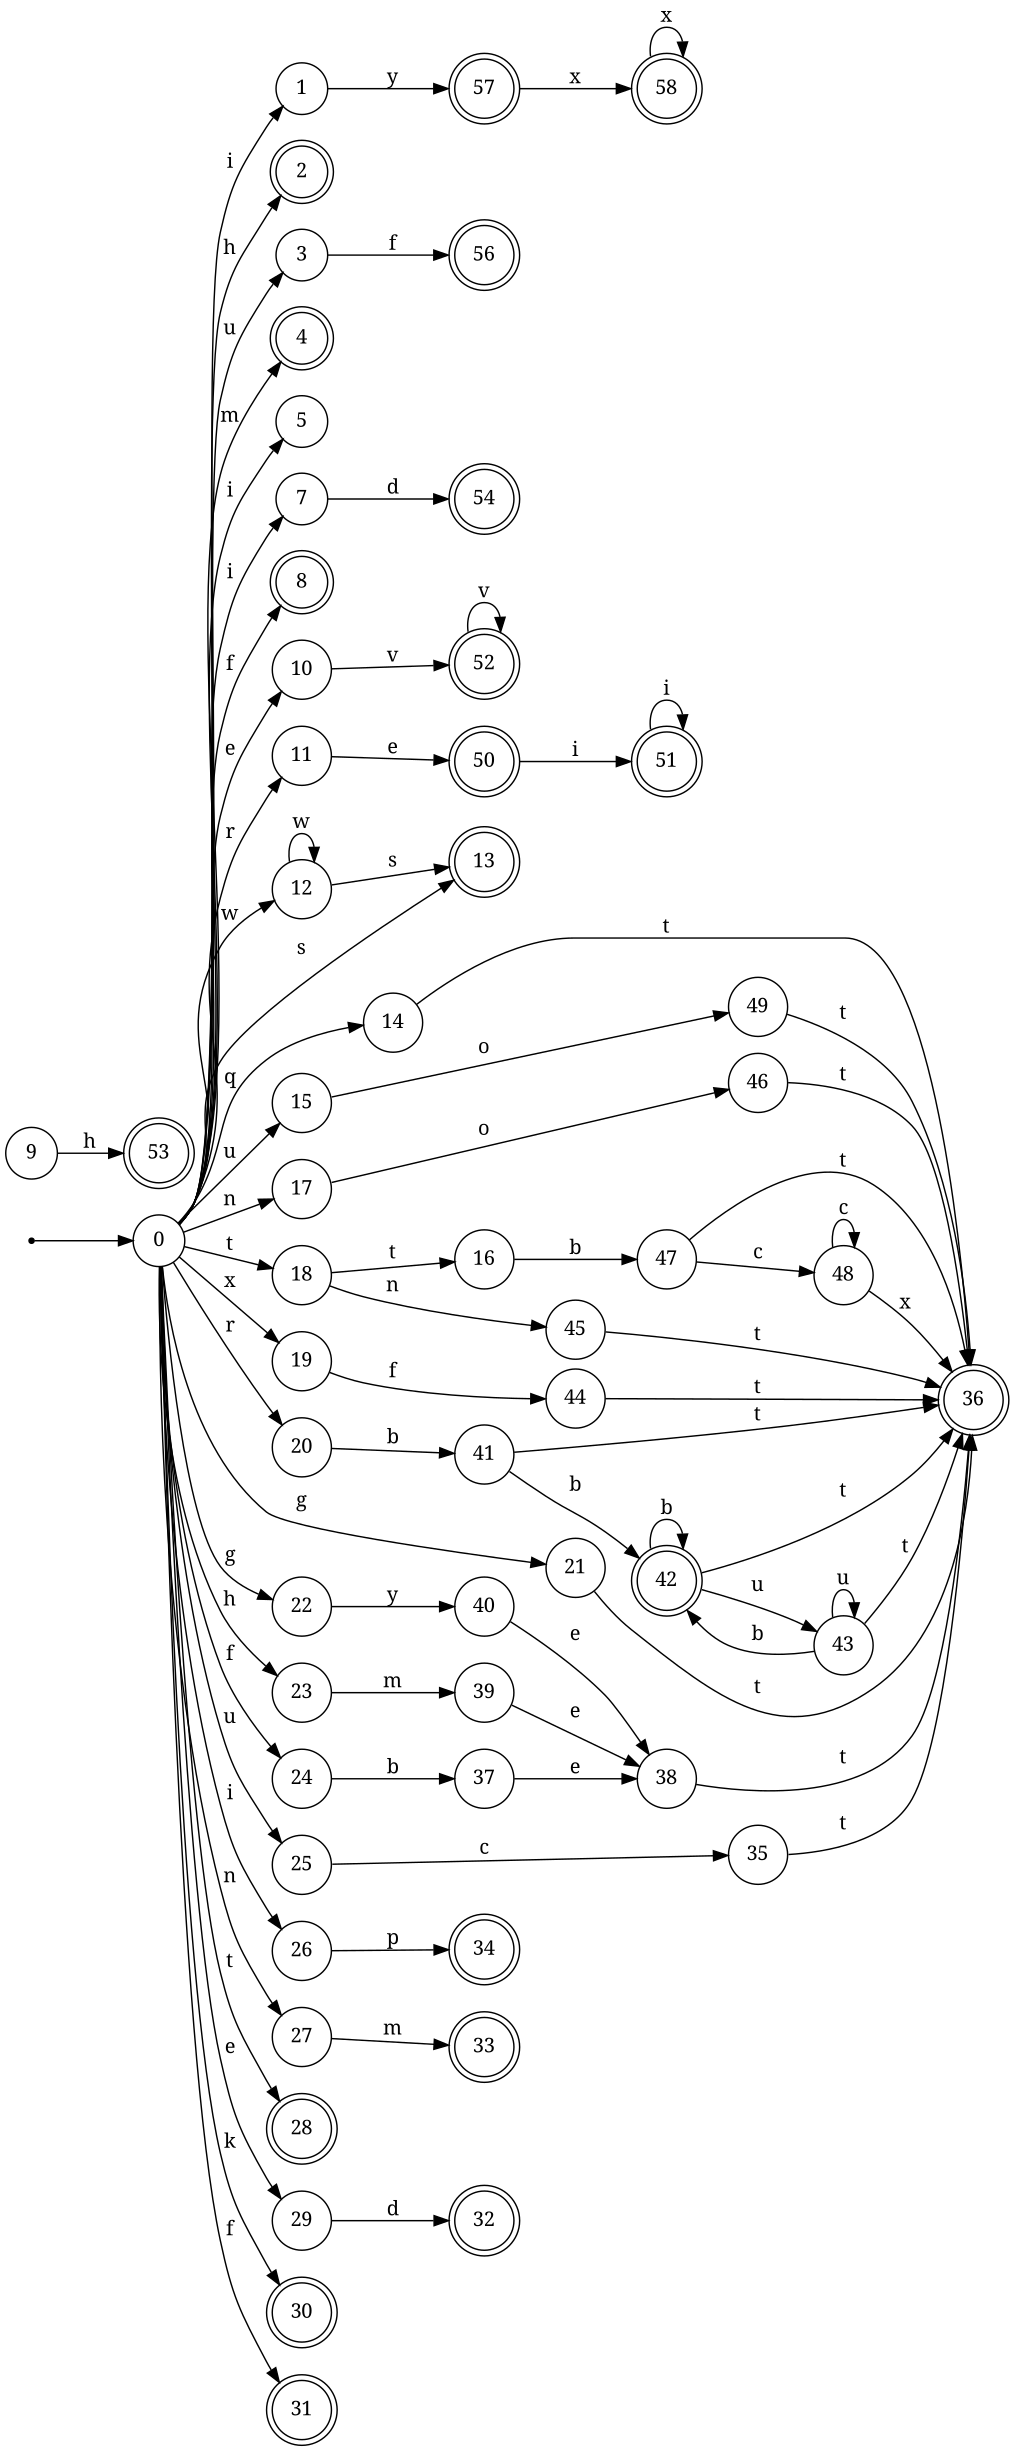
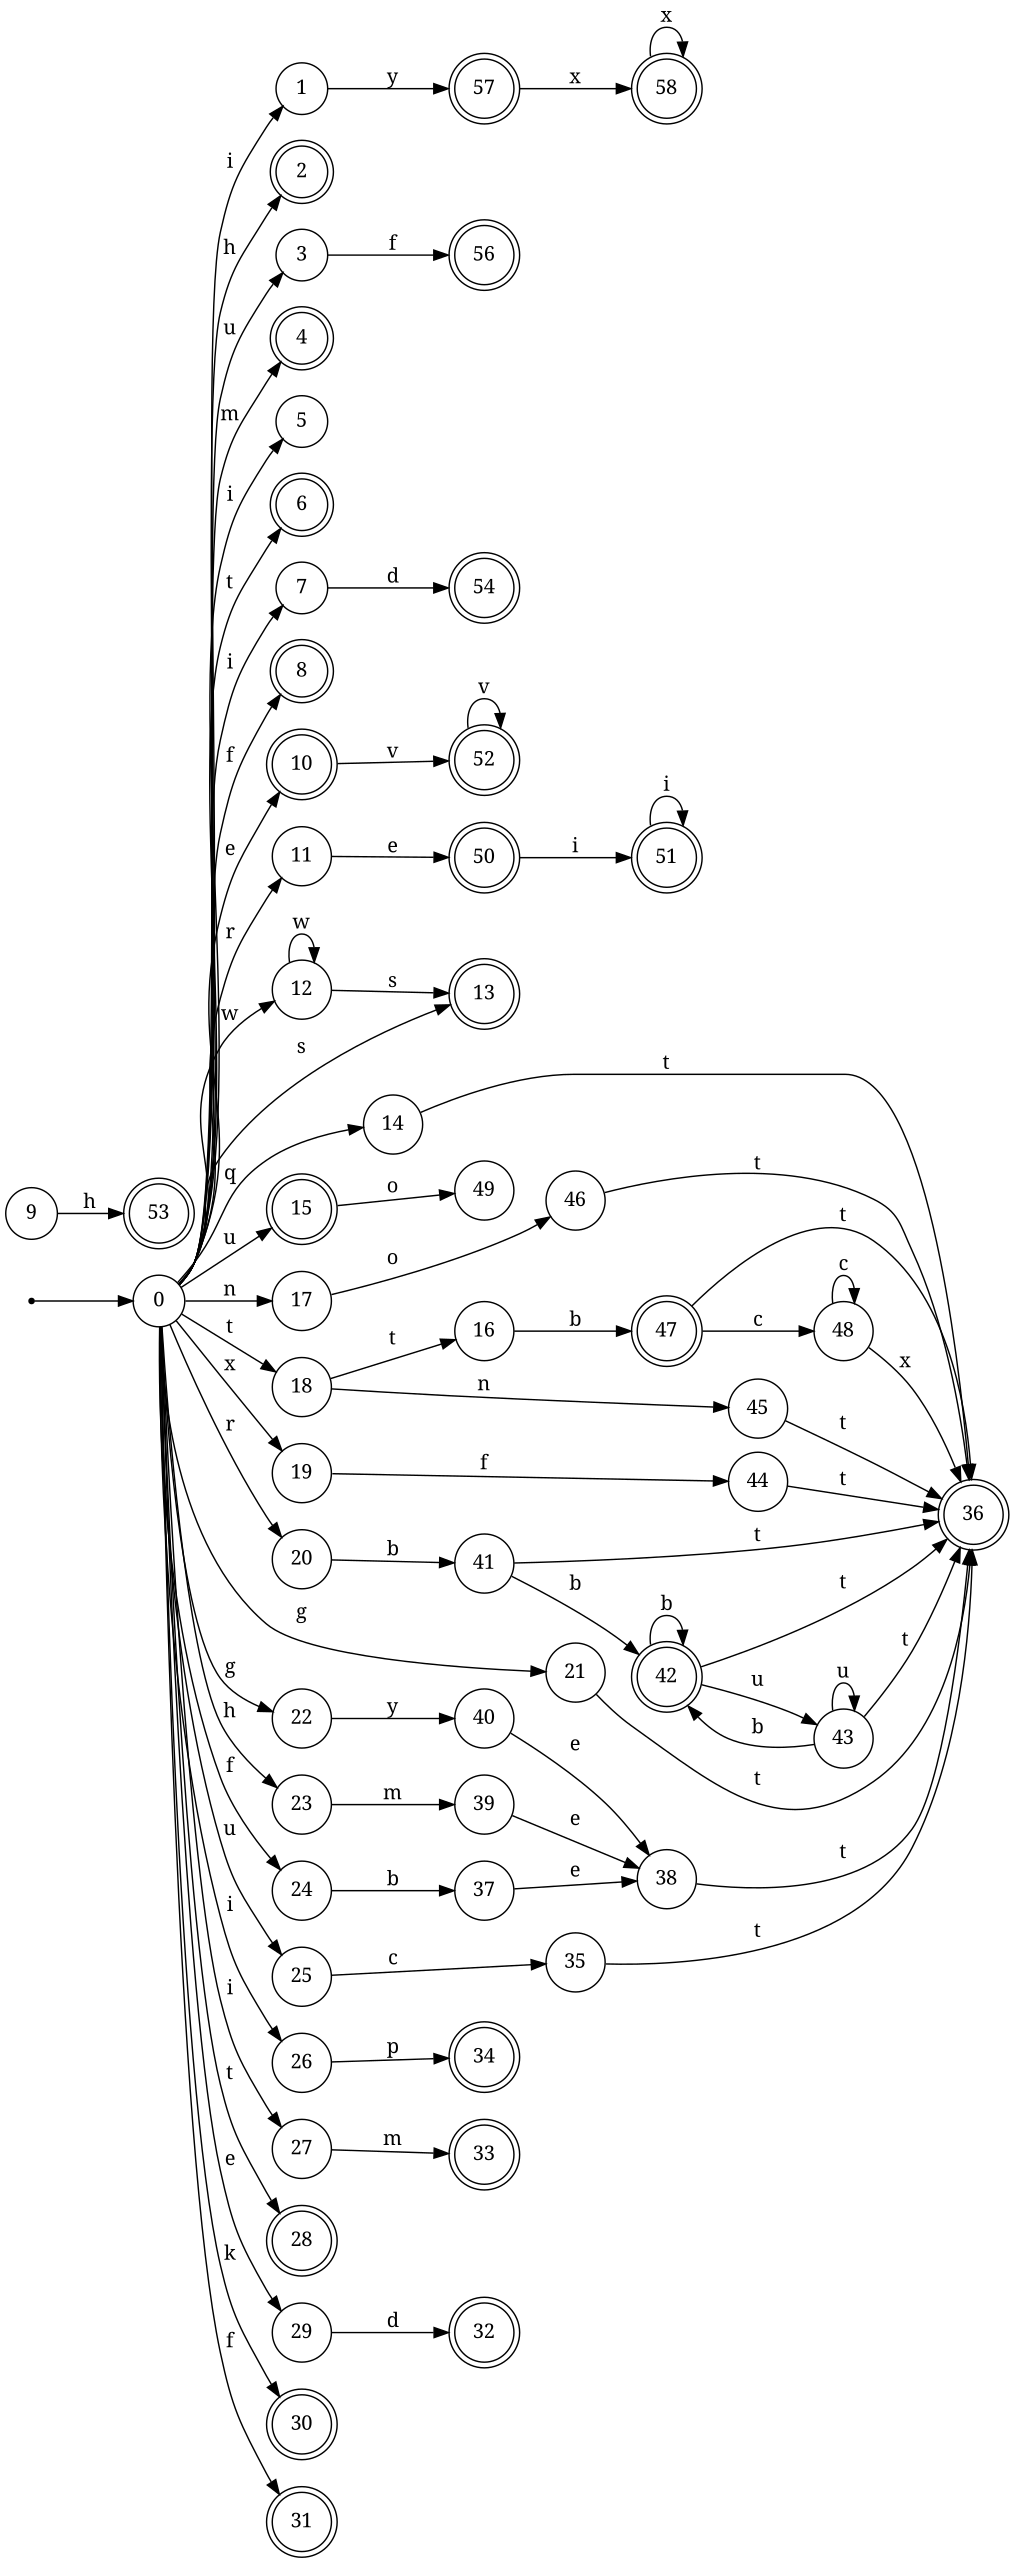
node "6": added
node "10": shape circle -> doublecircle
node "15": shape circle -> doublecircle
edge "49" -> "36": removed, label "t"
node "47": shape circle -> doublecircle
edge "0" -> "27": label "n" -> "i"
